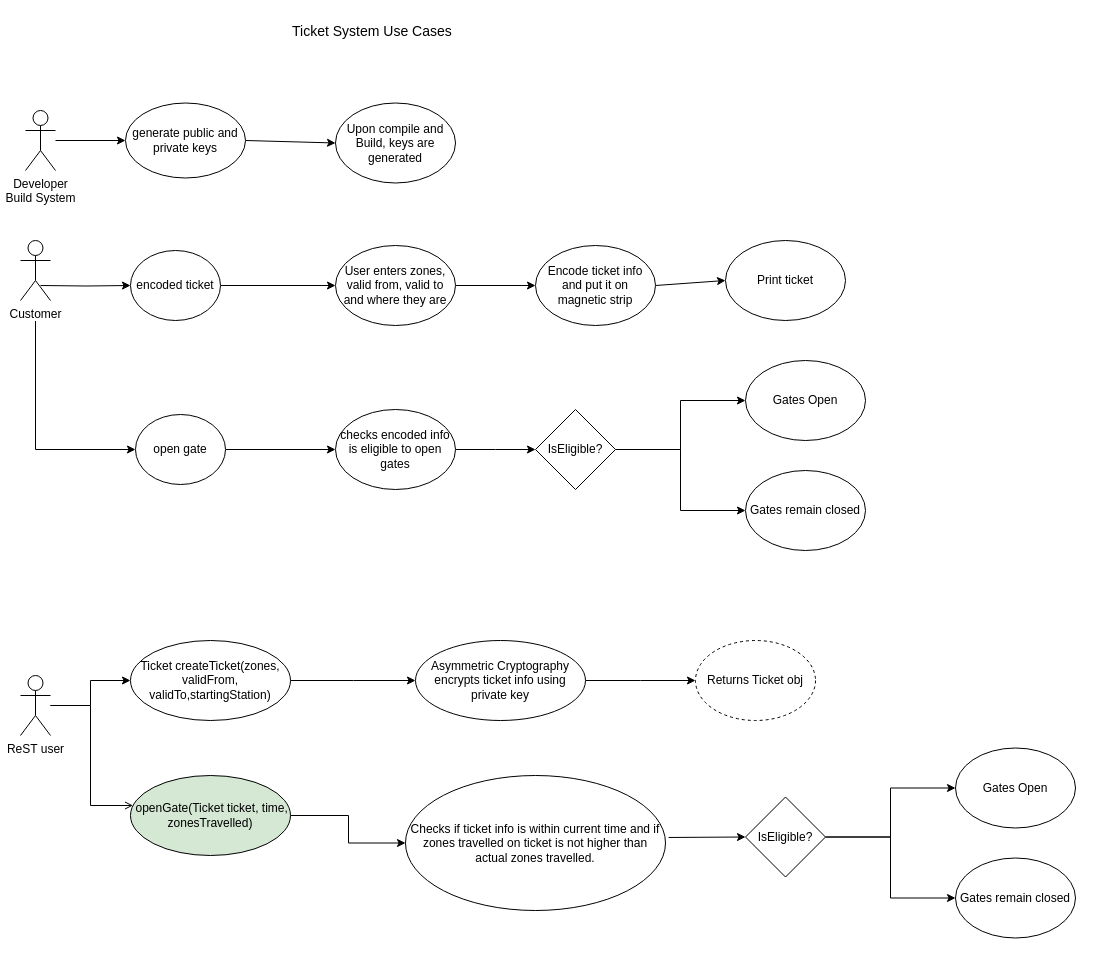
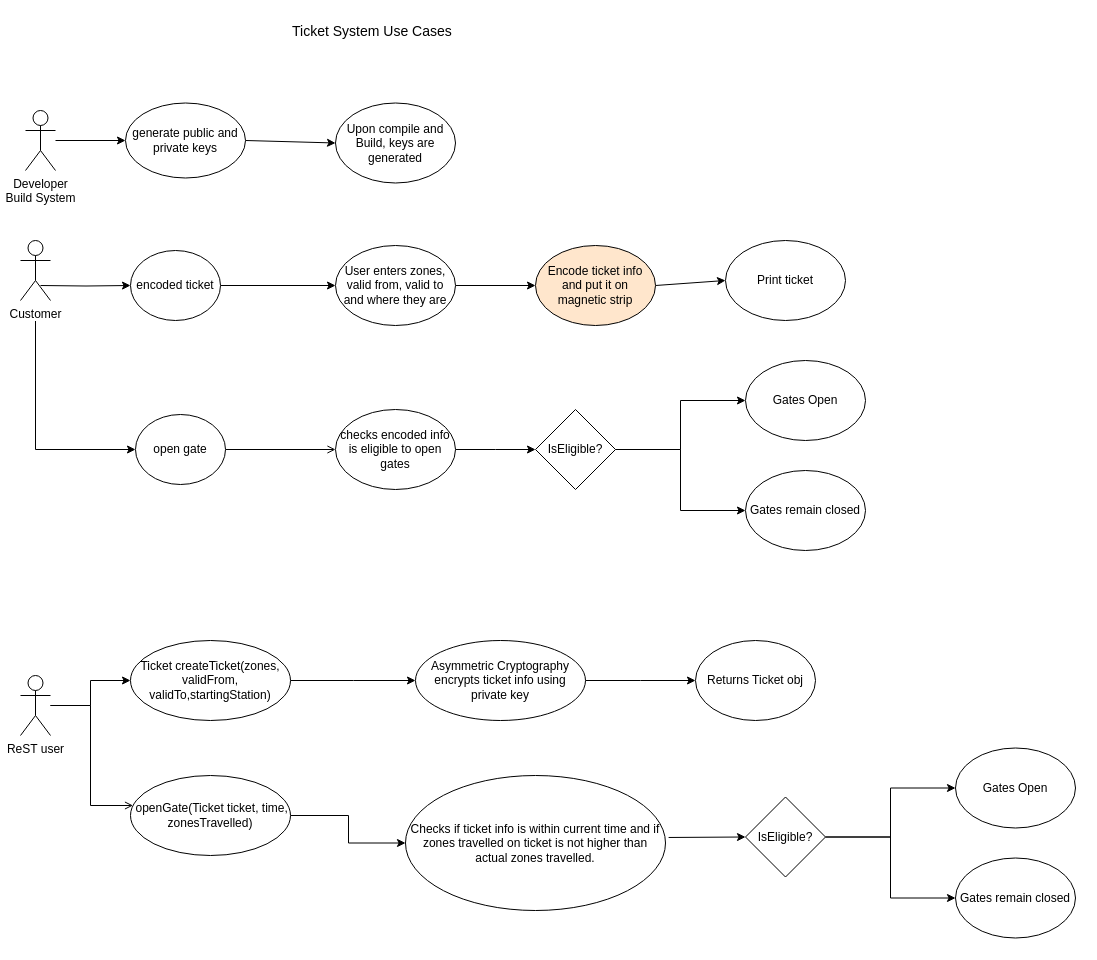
node "Encode ticket info and put it on magnetic strip": fillcolor #ffffff -> #ffe6cc
edge "open gate" -> "checks encoded info is eligible to open gates": arrowhead classic -> open
node "Returns Ticket obj": style dashed -> solid
node "openGate(Ticket ticket, time, zonesTravelled)": fillcolor #d5e8d4 -> #ffffff
